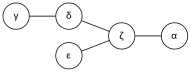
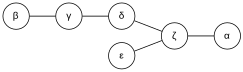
node "β": added
